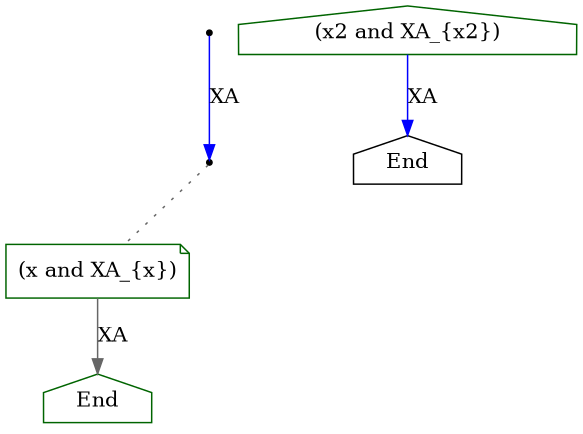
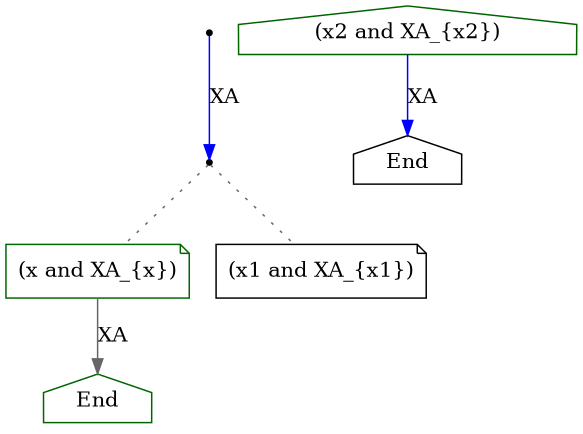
node "(x1 and XA_{x1})": added
